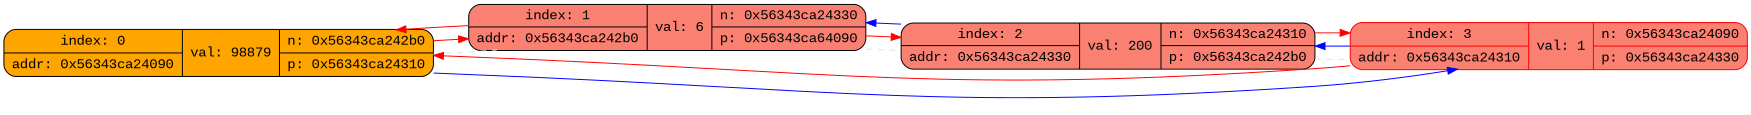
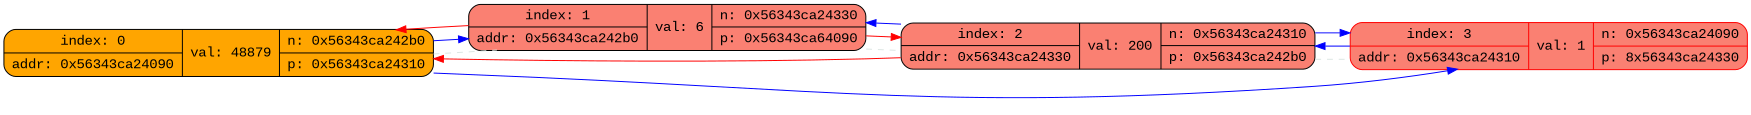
edge "index: 2" -> "index: 3": color red -> blue
edge "index: 0" -> "index: 1": color red -> blue
node "index: 0": text "val: 98879" -> "val: 48879"
node "index: 3": text "p: 0x56343ca24330" -> "p: 8x56343ca24330"
edge "index: 3" -> "index: 0": now "index: 2" -> "index: 0"
